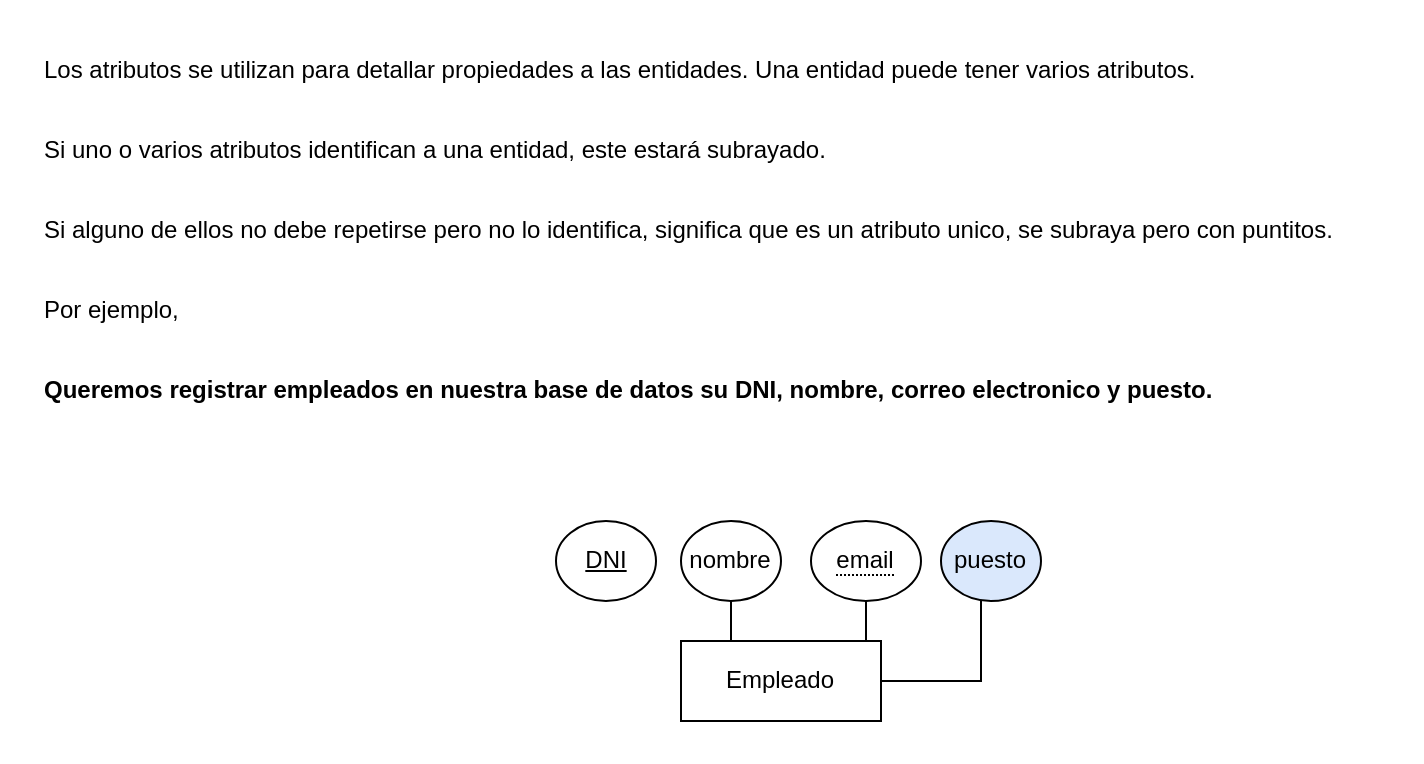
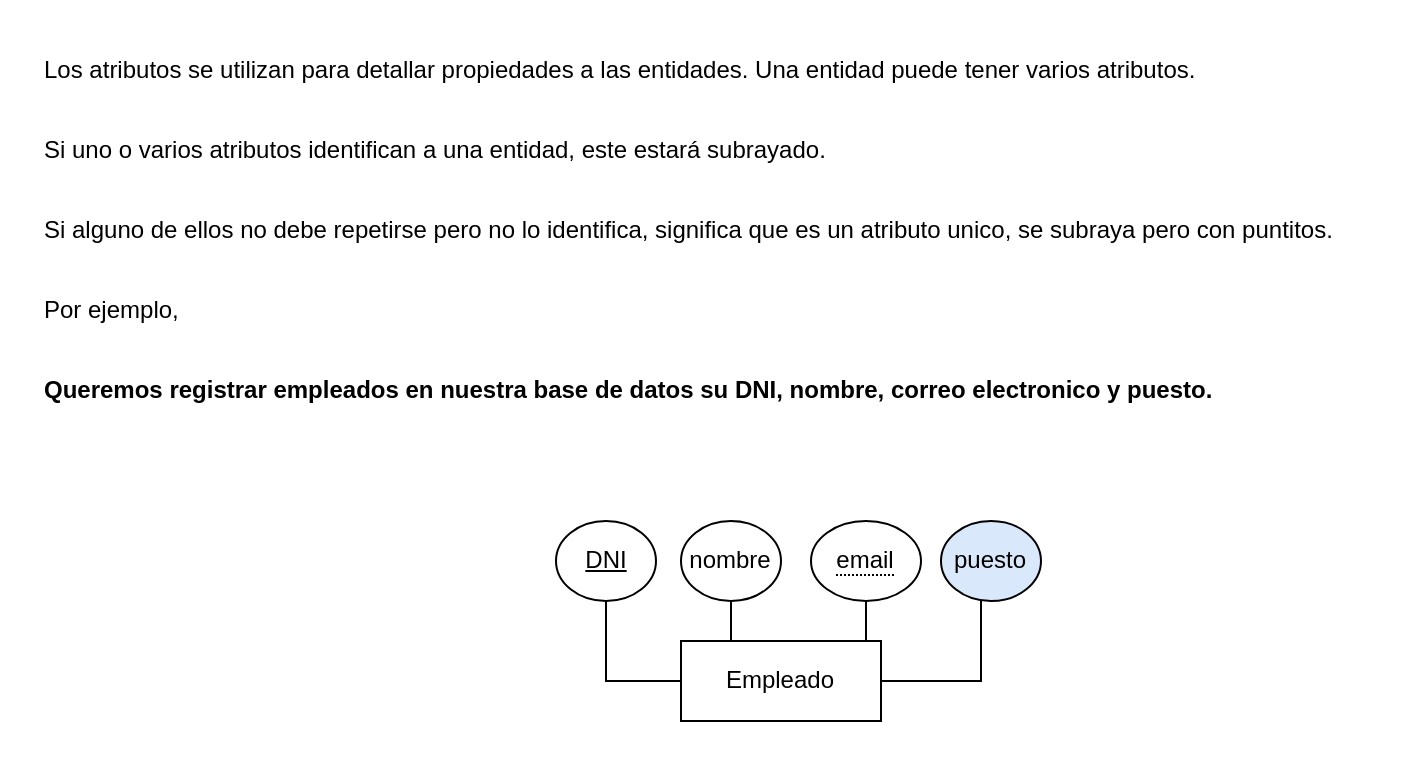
edge "DNI" -- "Empleado": added
